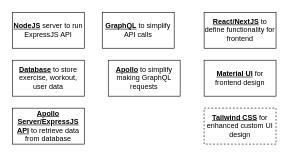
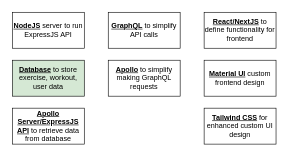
node "GraphQL to simplify API calls": moved (138, 30) -> (144, 30)
node "Database to store exercise, workout, user data": fillcolor #ffffff -> #d5e8d4
node "Material UI for frontend design": label "Material UI for frontend design" -> "Material UI custom frontend design"
node "Tailwind CSS for enhanced custom UI design": style dashed -> solid
